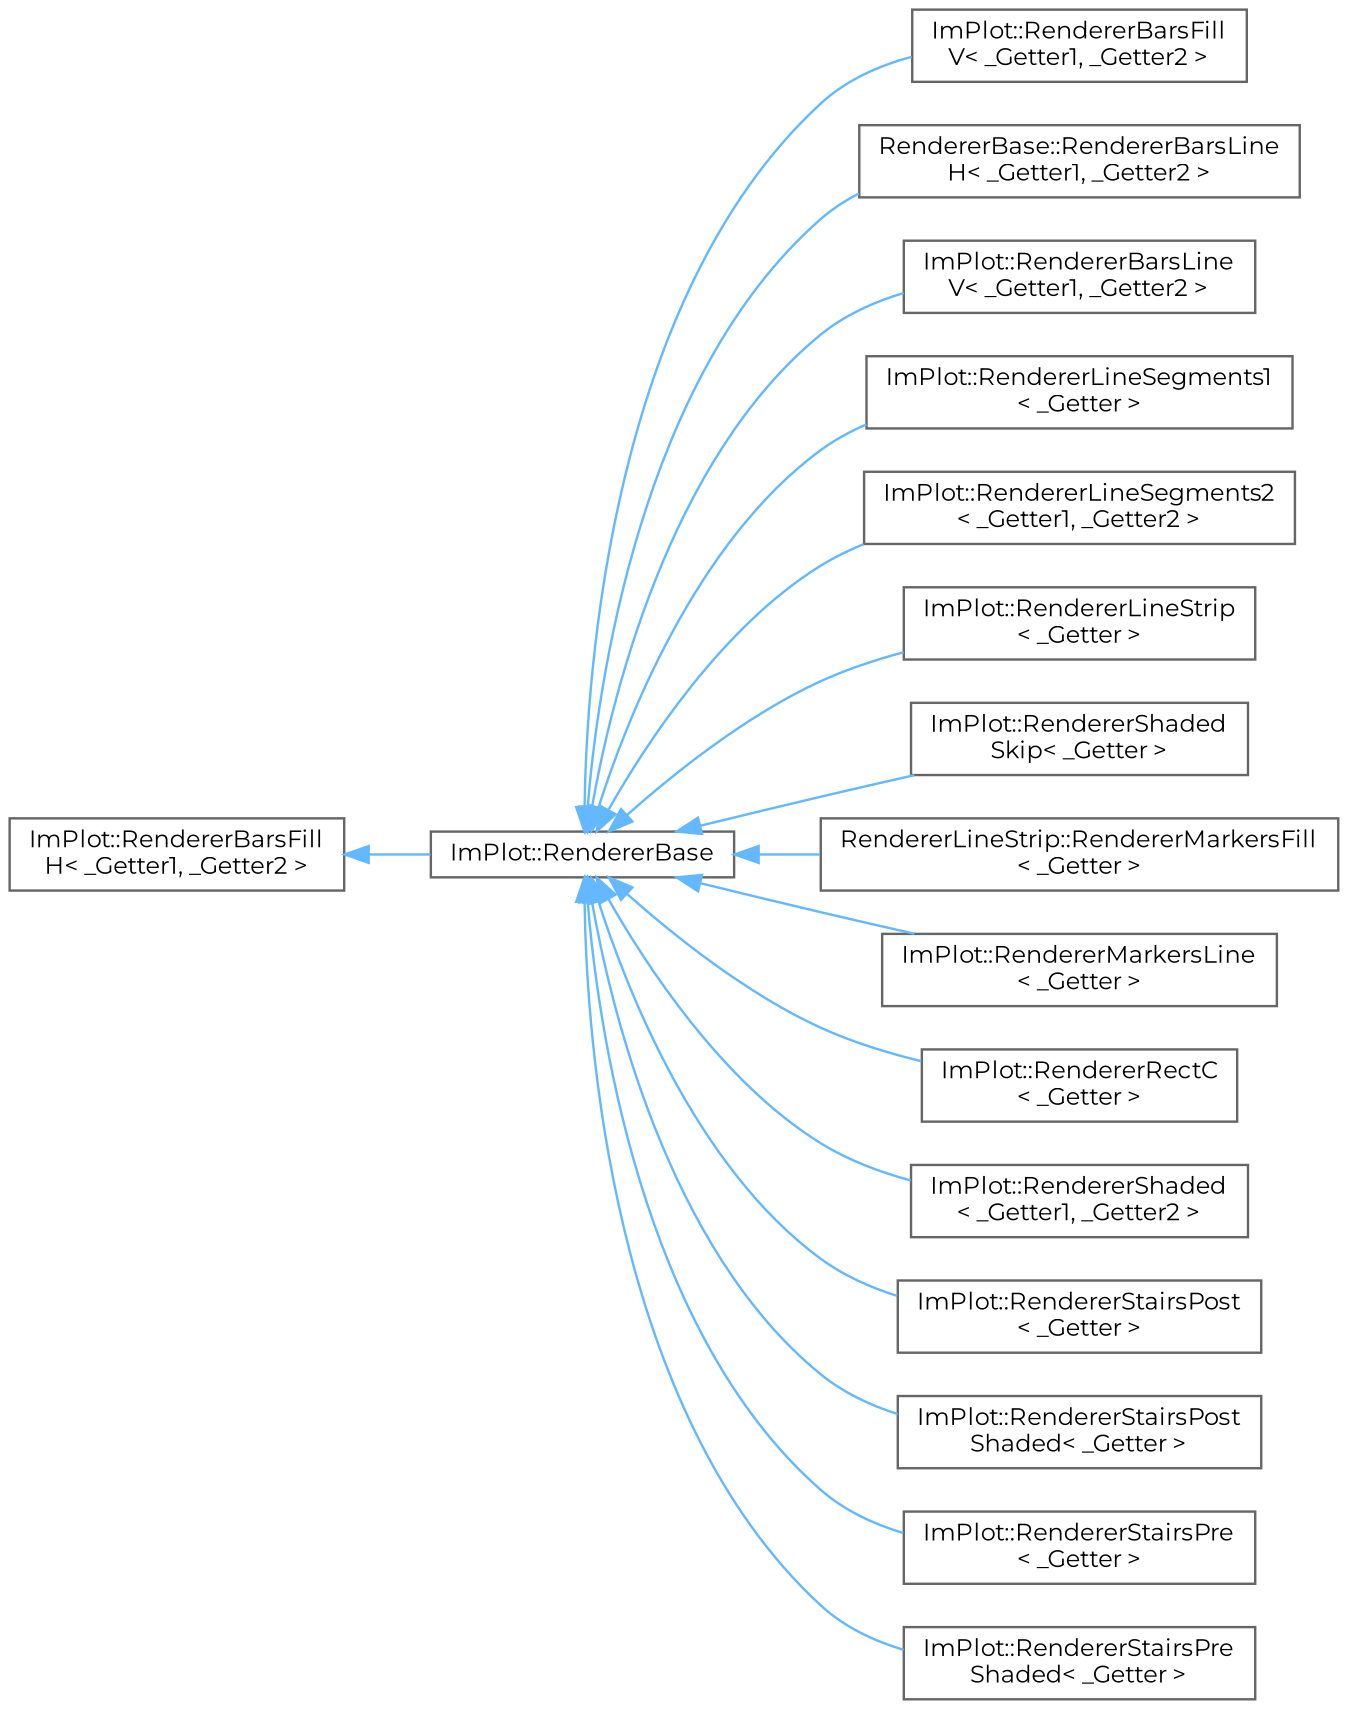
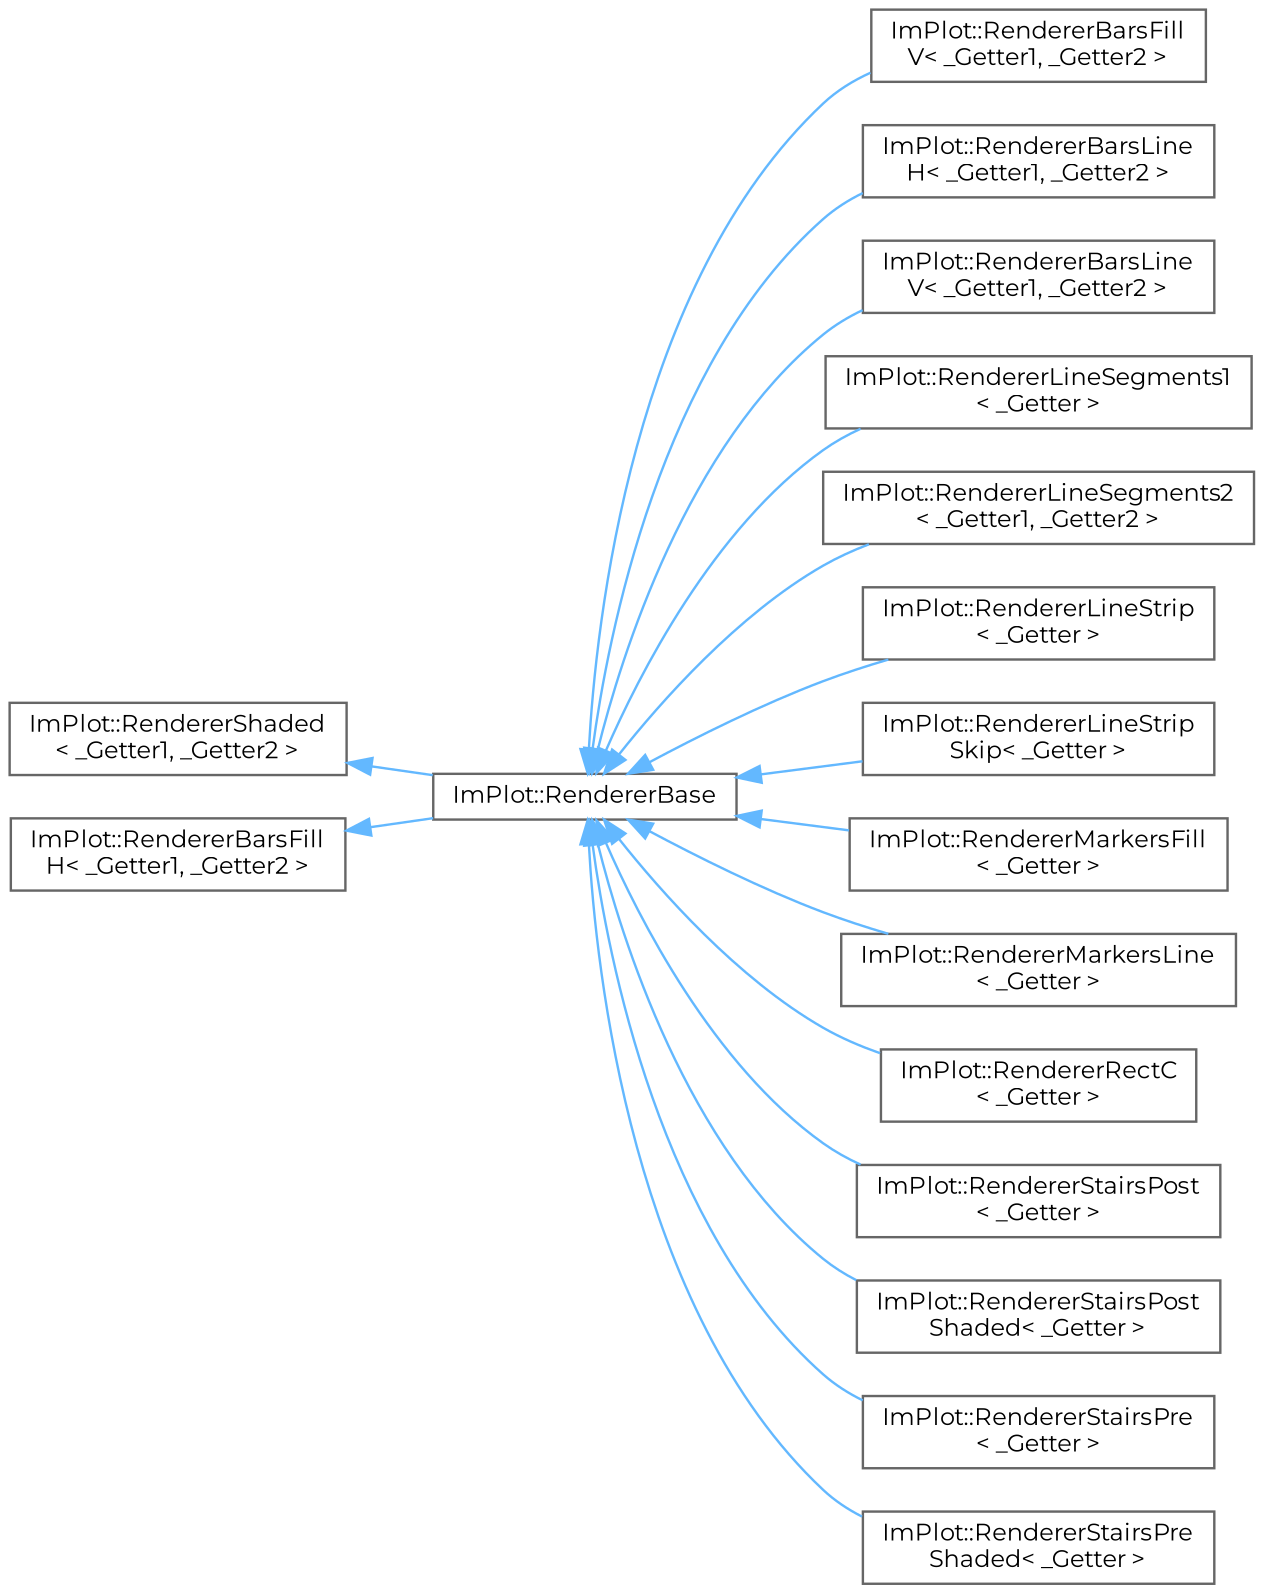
node "RendererBase::RendererBarsLine H< _Getter1, _Getter2 >": label "RendererBase::RendererBarsLine H< _Getter1, _Getter2 >" -> "ImPlot::RendererBarsLine H< _Getter1, _Getter2 >"
node "ImPlot::RendererShaded Skip< _Getter >": label "ImPlot::RendererShaded Skip< _Getter >" -> "ImPlot::RendererLineStrip Skip< _Getter >"
node "RendererLineStrip::RendererMarkersFill < _Getter >": label "RendererLineStrip::RendererMarkersFill < _Getter >" -> "ImPlot::RendererMarkersFill < _Getter >"
edge "ImPlot::RendererShaded < _Getter1, _Getter2 >" -> "ImPlot::RendererBase": reversed
